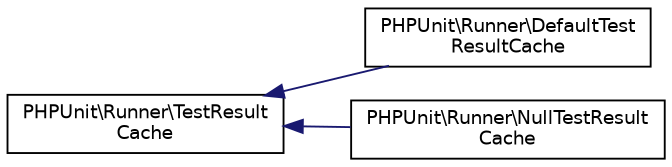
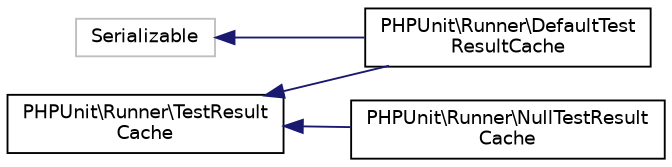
node "Serializable": added
